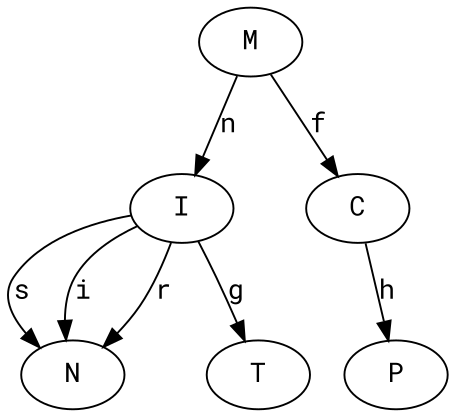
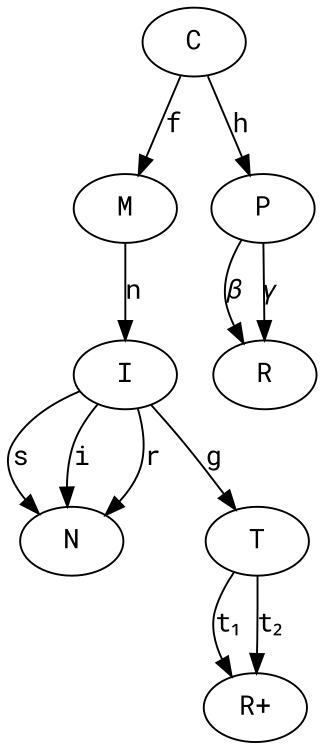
edge "M" -> "C": reversed
node "R": added
node "R+": added
